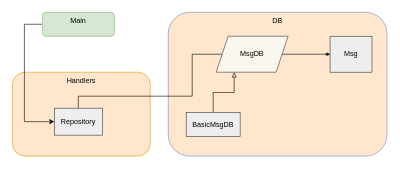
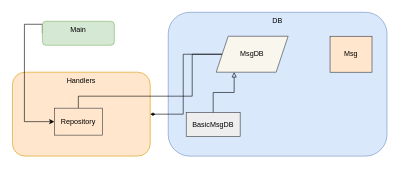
node "Main": moved (78, 24) -> (78, 33)
edge "MsgDB" -> "Msg": now "MsgDB" -> "Handlers"
node "Msg": fillcolor #eeeeee -> #ffe6cc
node "DB": fillcolor #ffe6cc -> #dae8fc
node "Repository": fillcolor #eeeeee -> #ffe6cc
